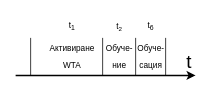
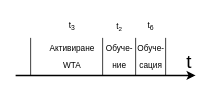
node "t1": label "t1" -> "t3"
